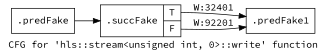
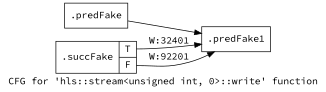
edge ".predFake" -> ".succFake": now ".predFake" -> ".predFake1"
